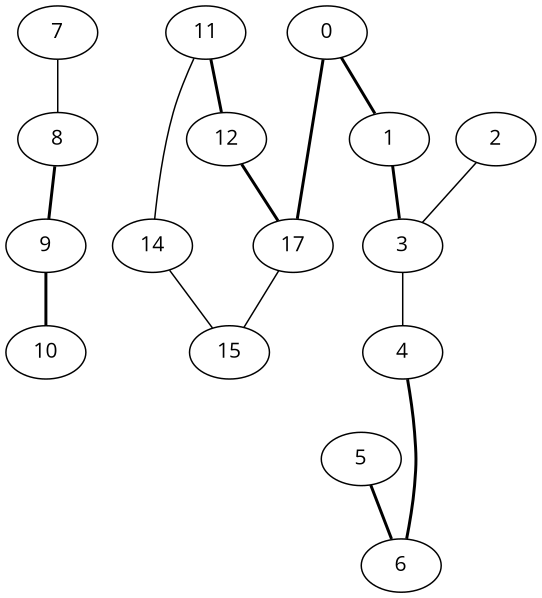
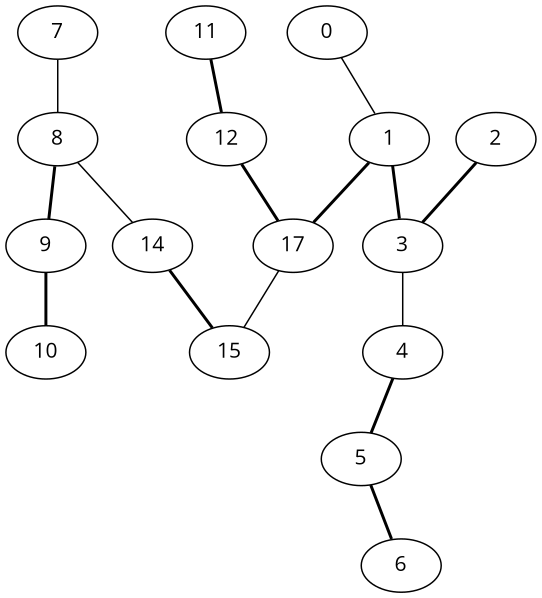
edge "0" -- "1": style bold -> solid
edge "11" -- "14": now "8" -- "14"
edge "0" -- "17": now "1" -- "17"
edge "2" -- "3": style solid -> bold
edge "14" -- "15": style solid -> bold
edge "4" -- "6": now "4" -- "5"
